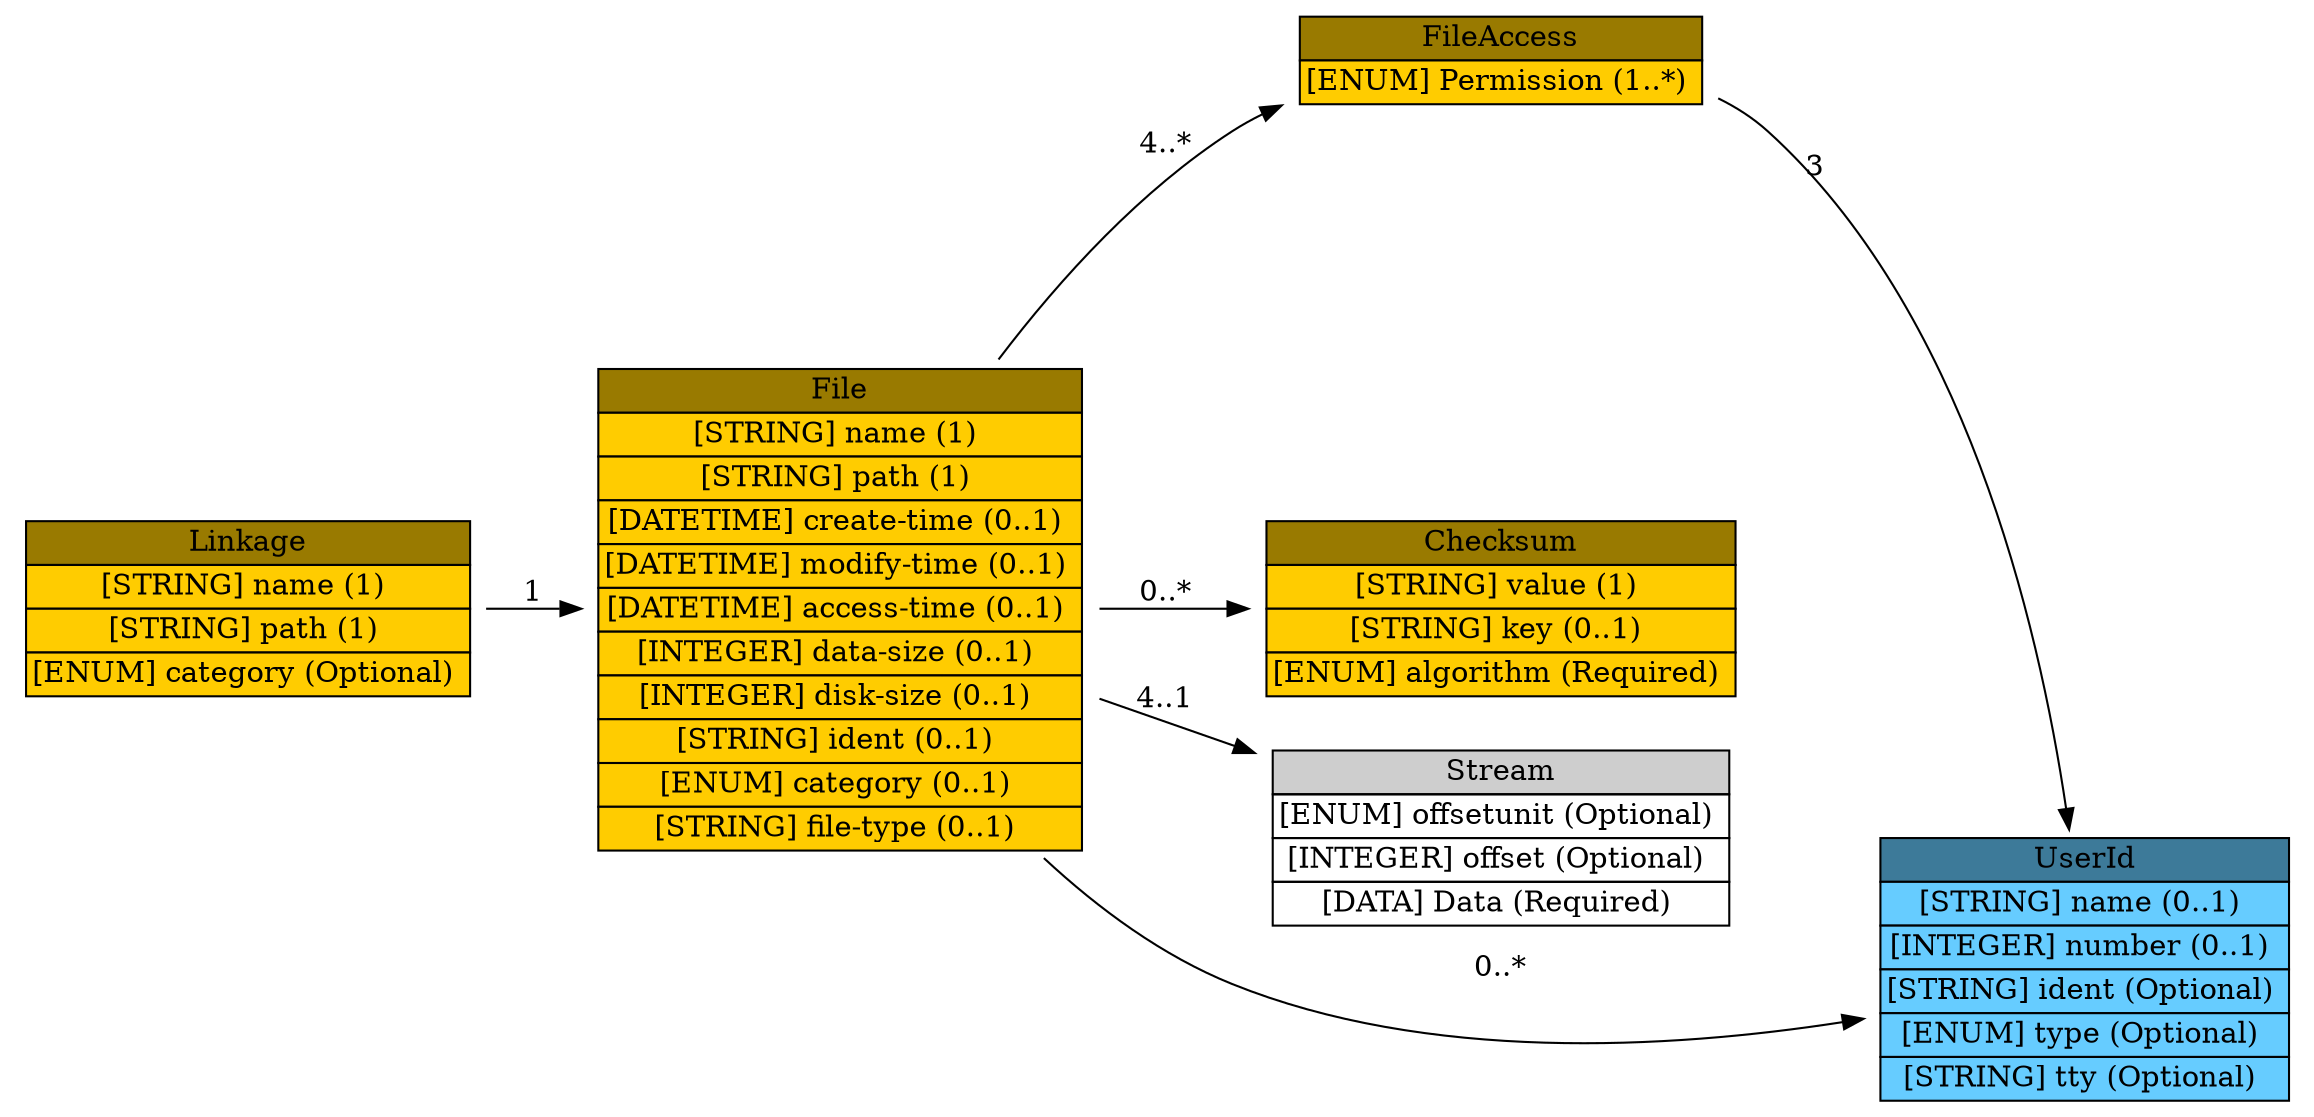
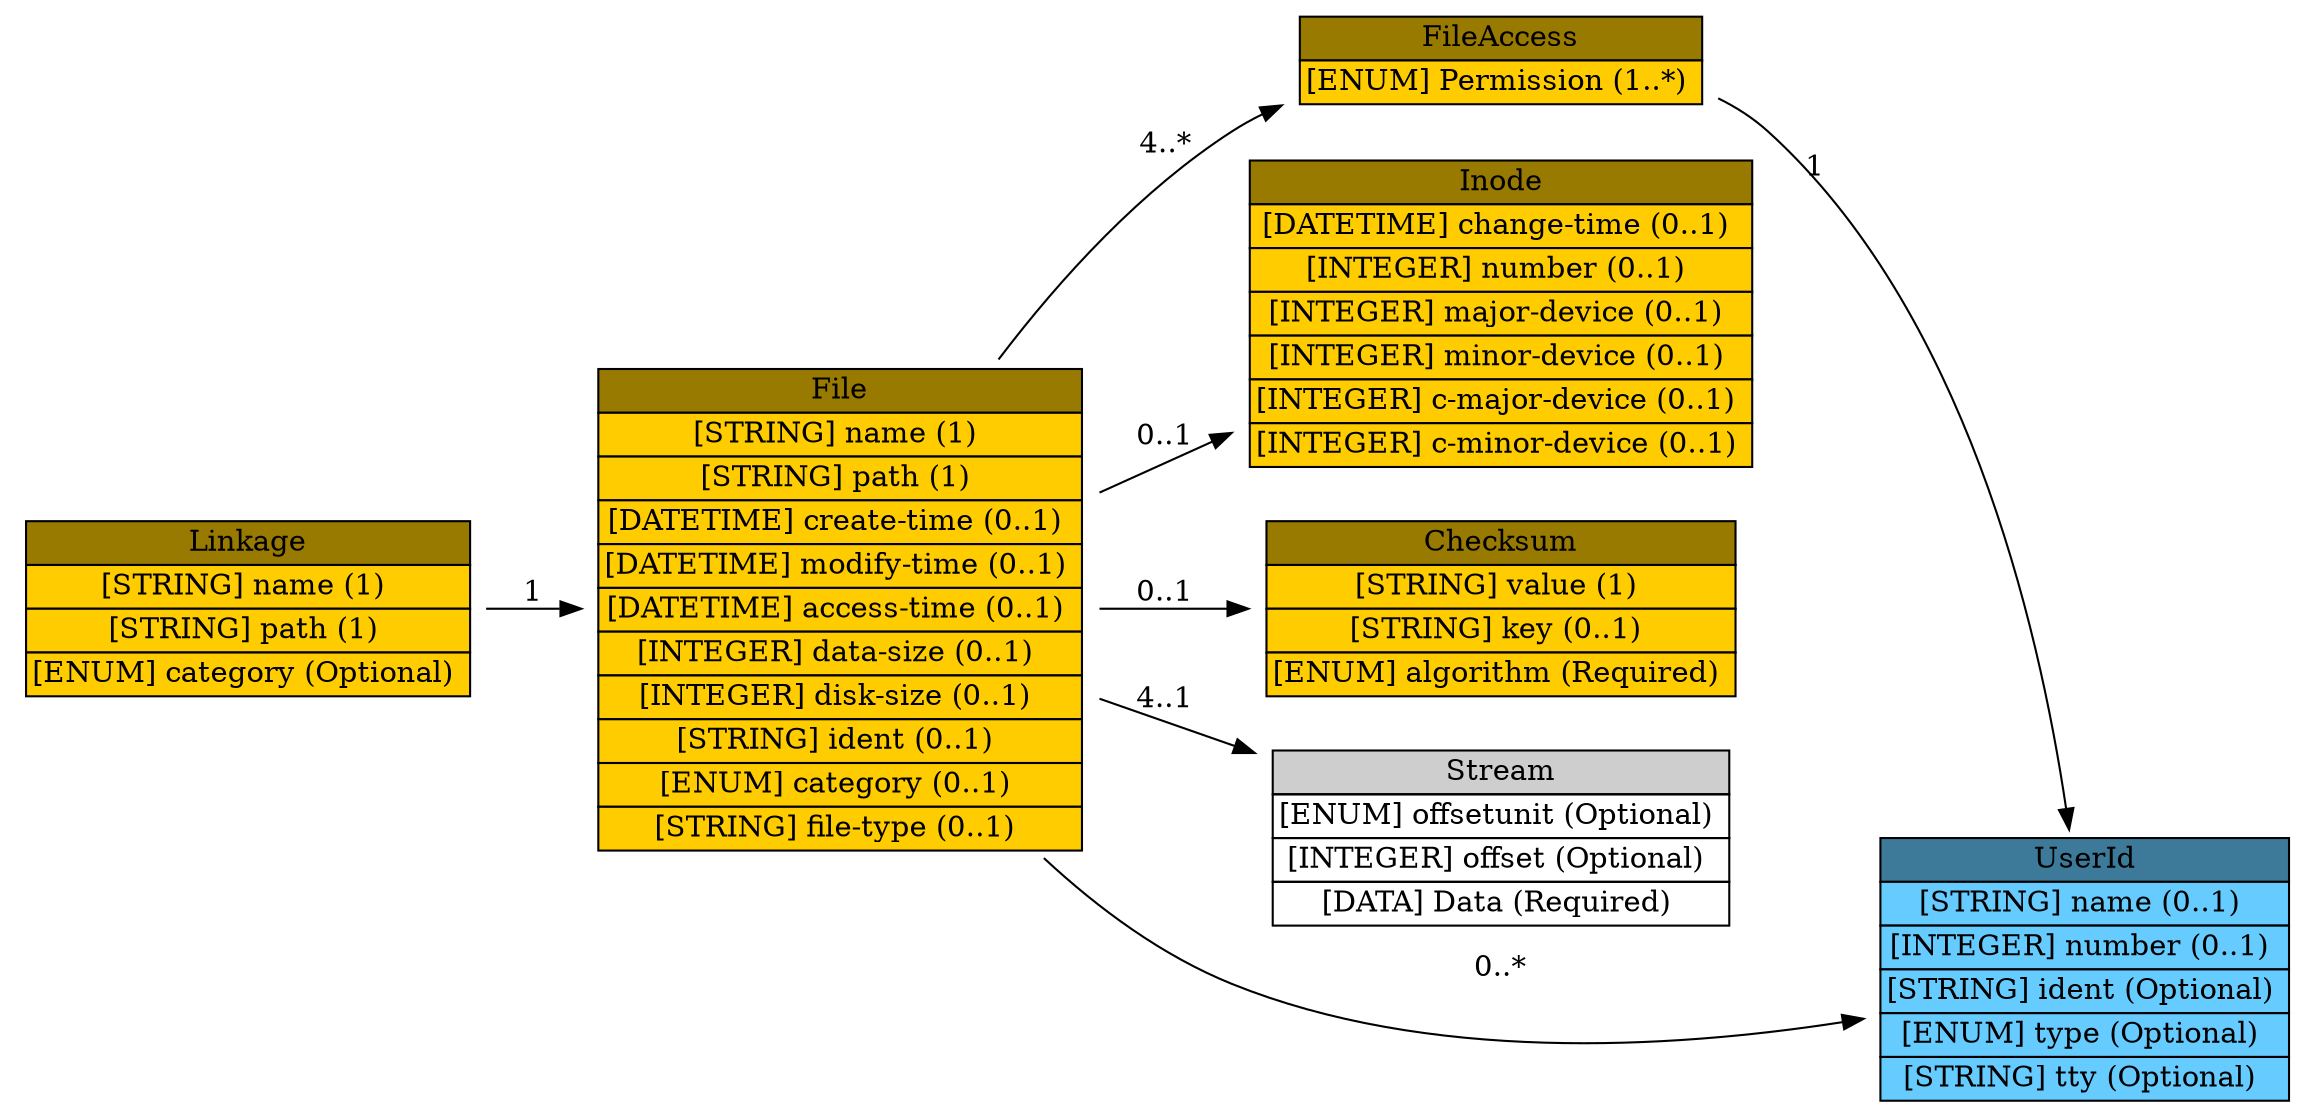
edge "FileAccess" -> "UserId": label "3" -> "1"
node "Inode": added
edge "File" -> "Checksum": label "0..*" -> "0..1"
